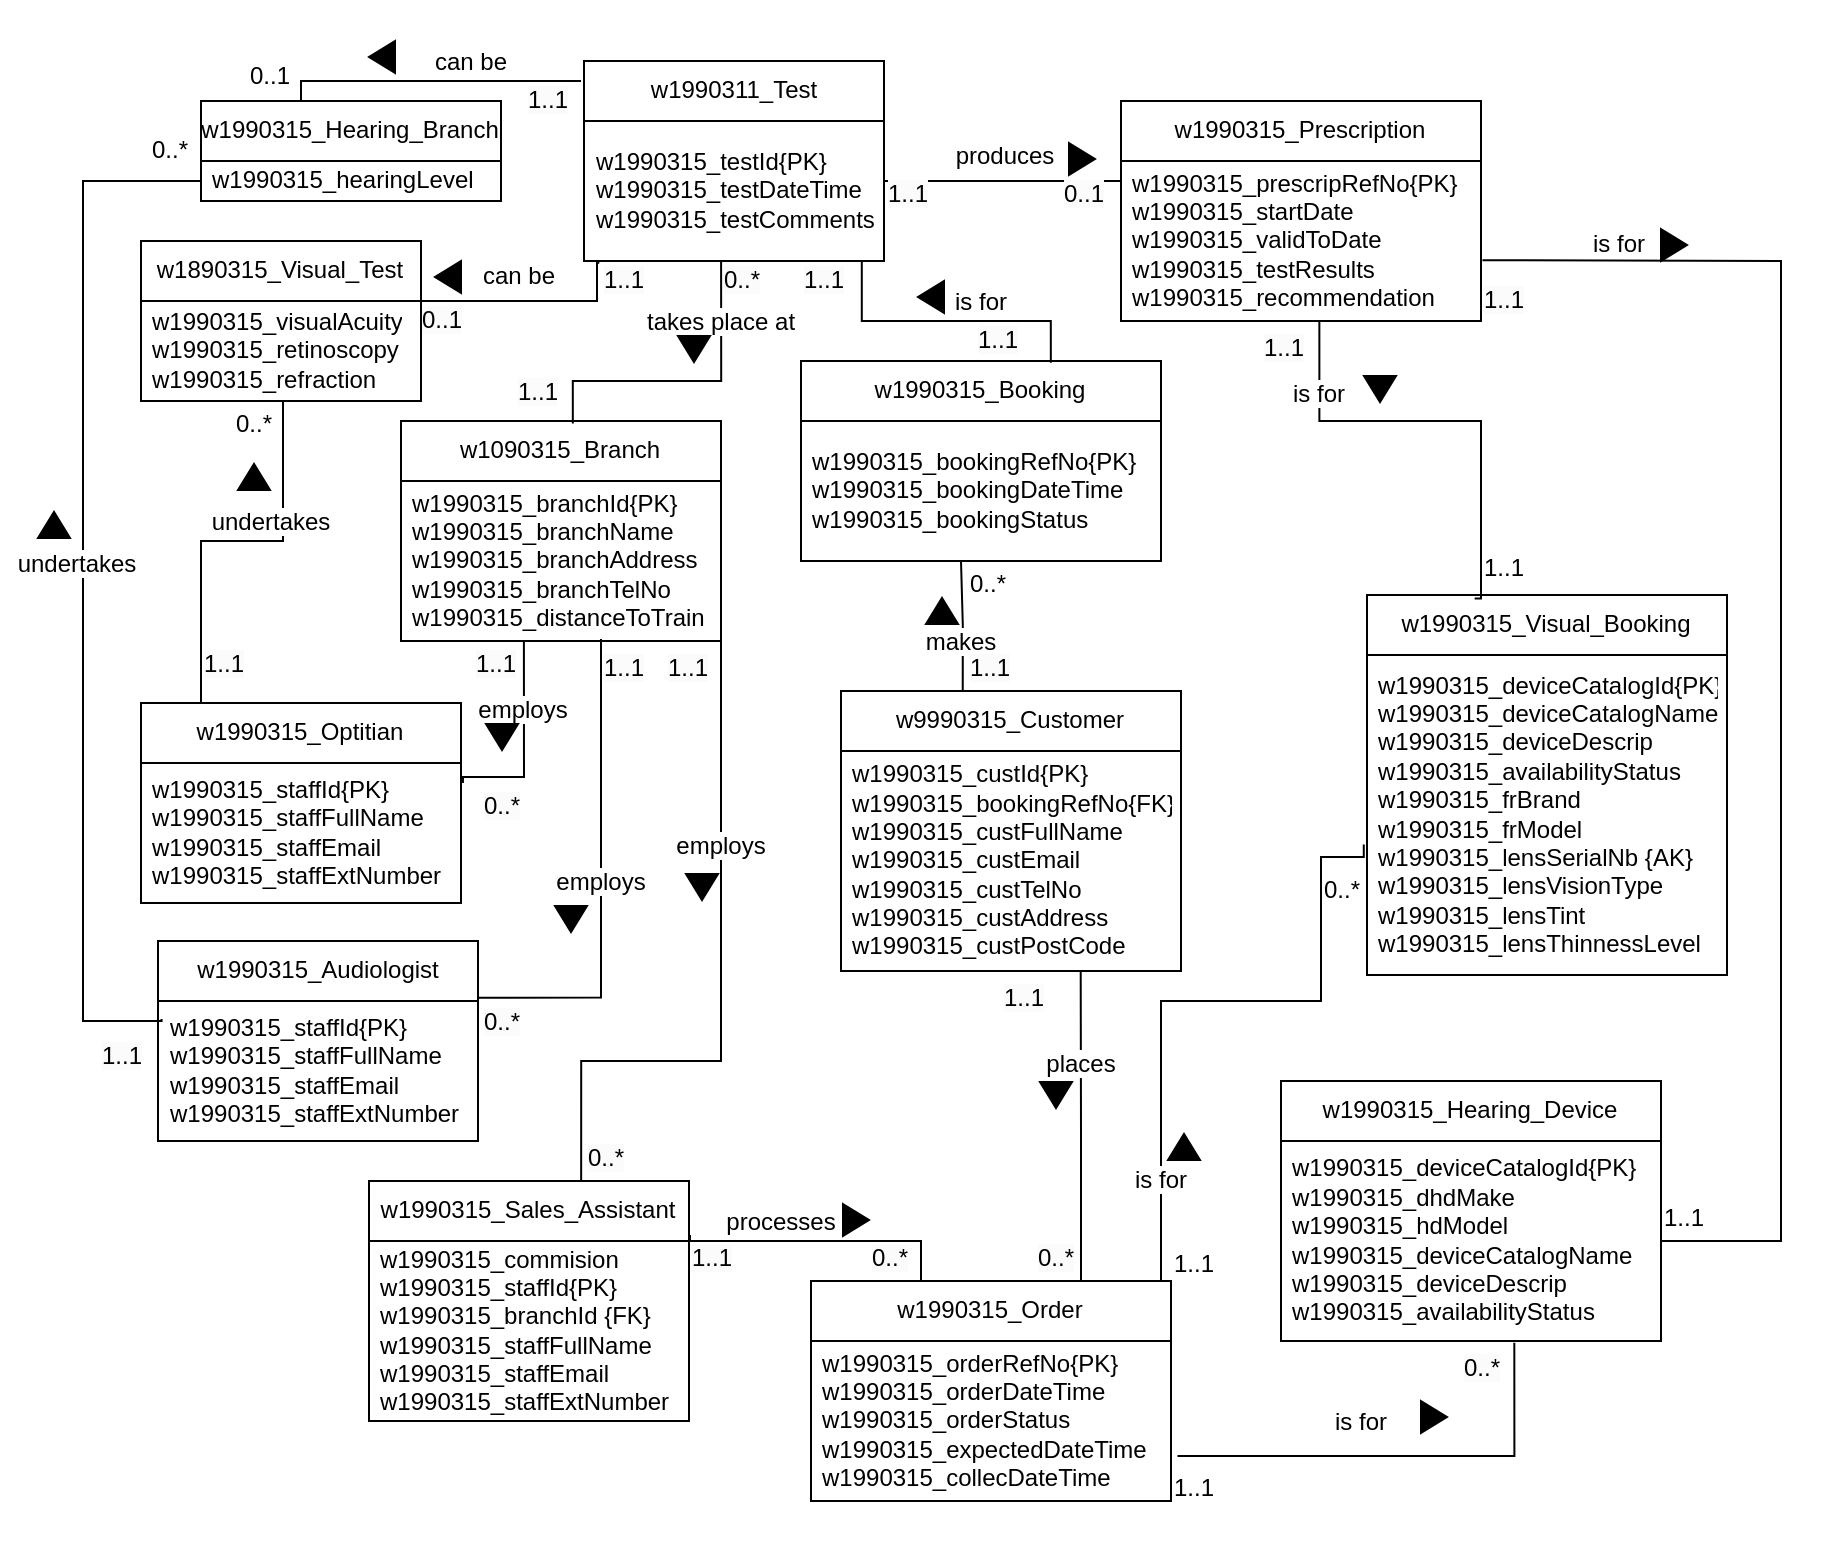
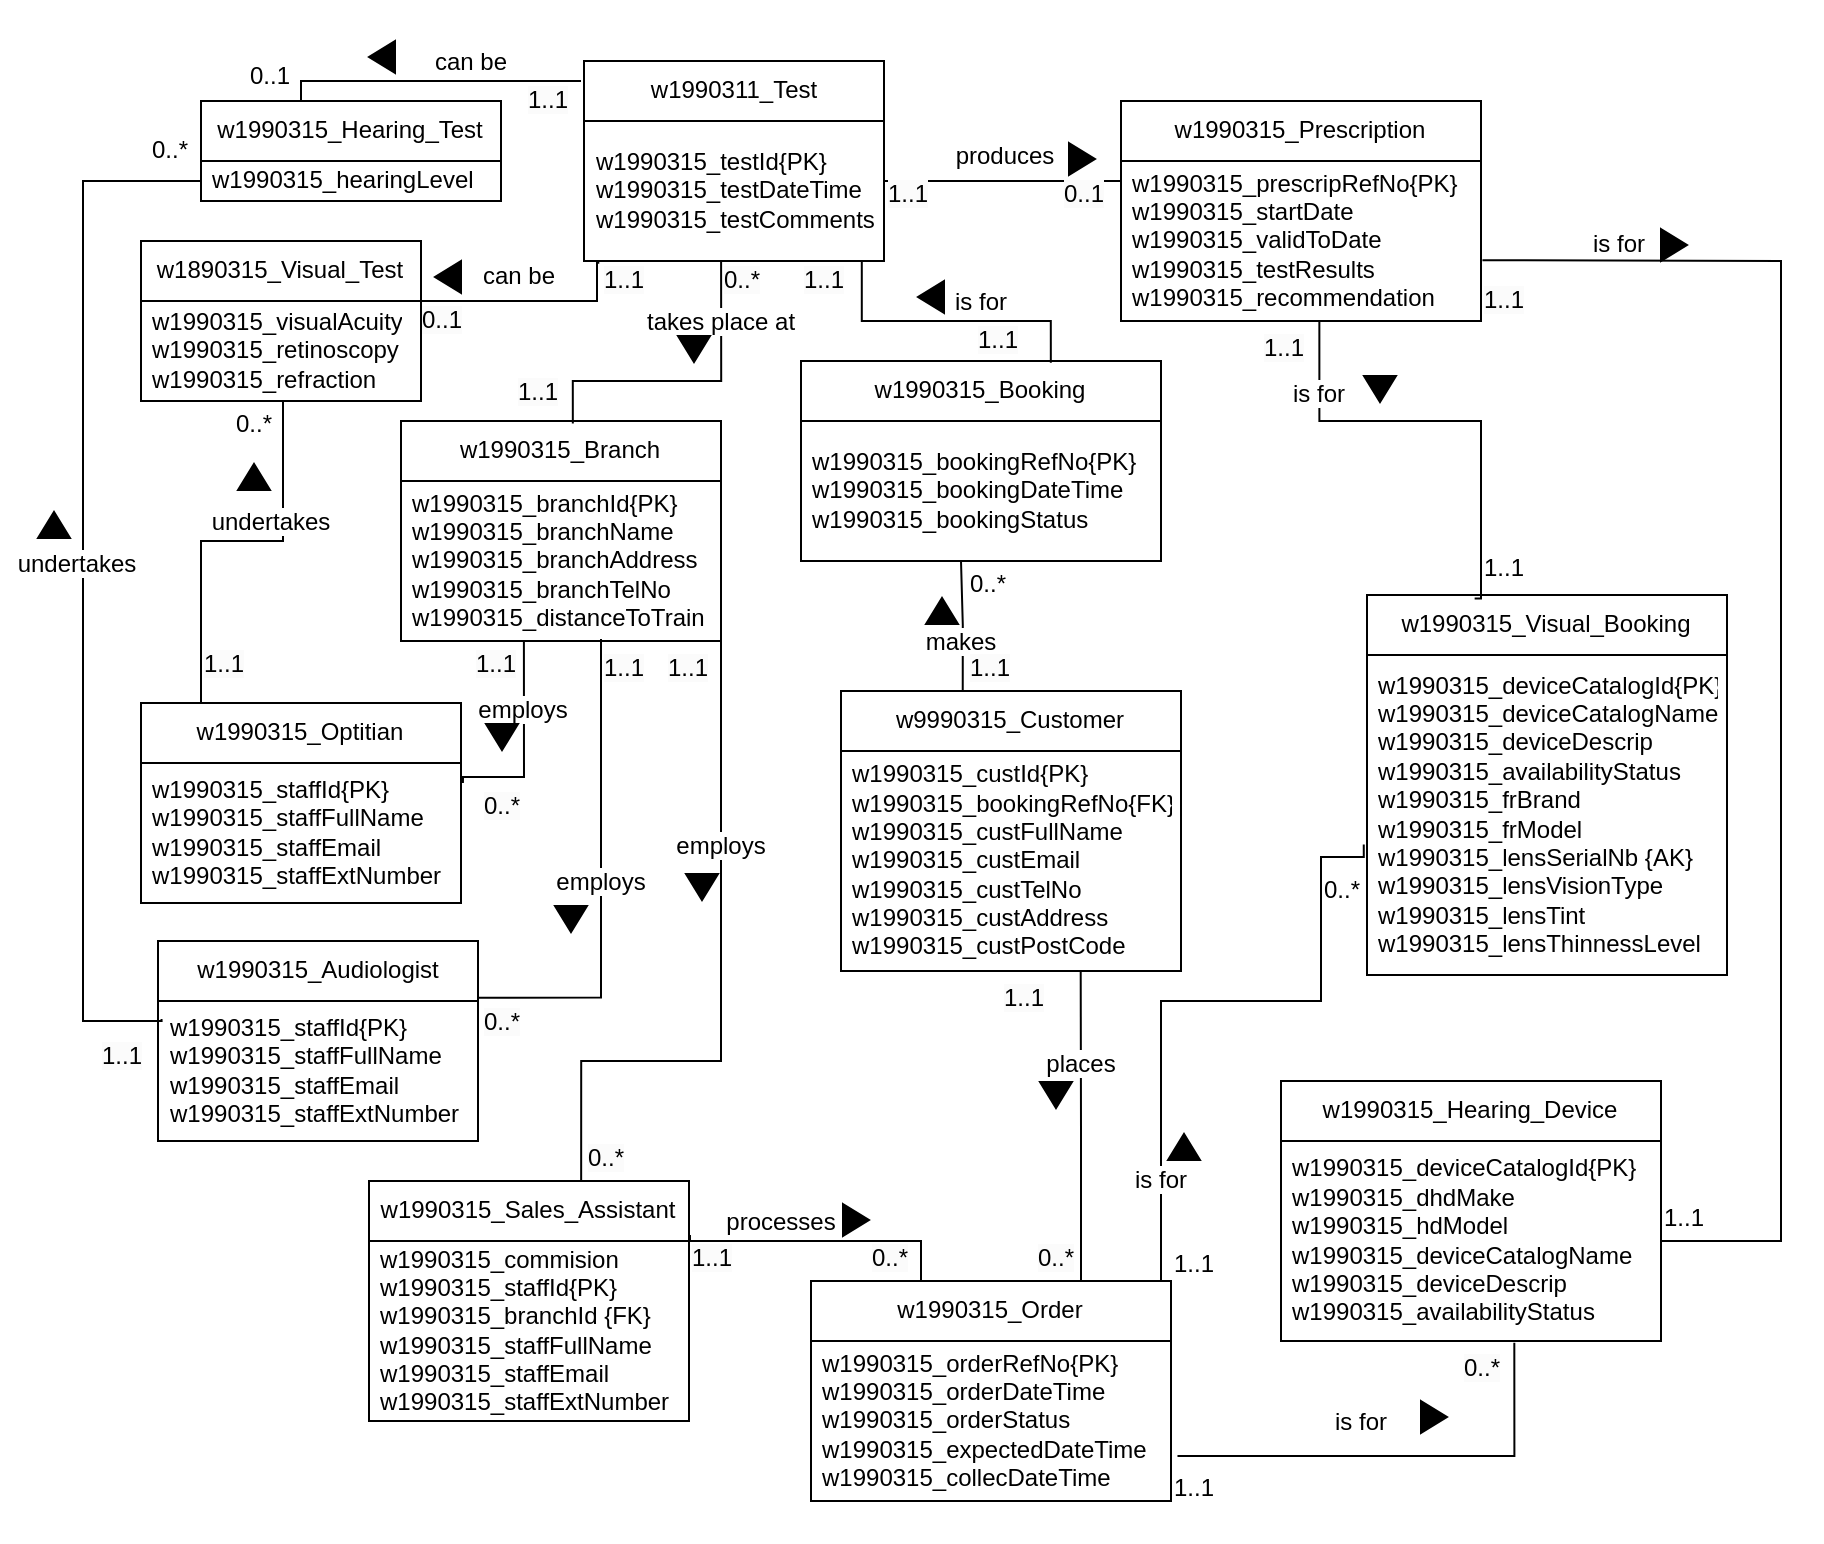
node "w1990315_Hearing_Branch": label "w1990315_Hearing_Branch" -> "w1990315_Hearing_Test"
node "w1090315_Branch": label "w1090315_Branch" -> "w1990315_Branch"
